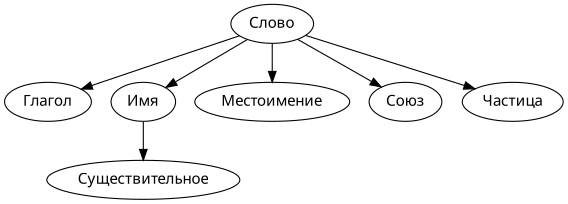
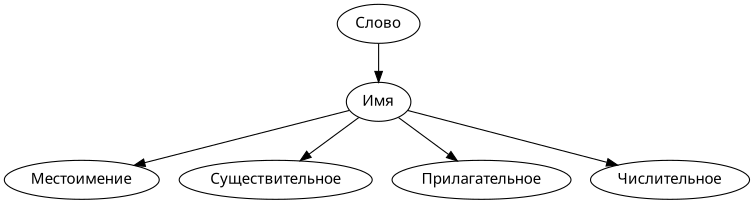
edge "Слово" -> "Местоимение": now "Имя" -> "Местоимение"
node "Глагол": removed
node "Союз": removed
node "Частица": removed
node "Прилагательное": added
node "Числительное": added
